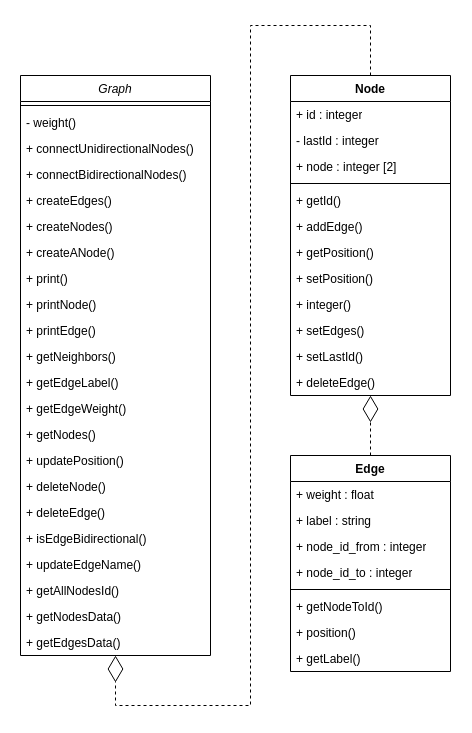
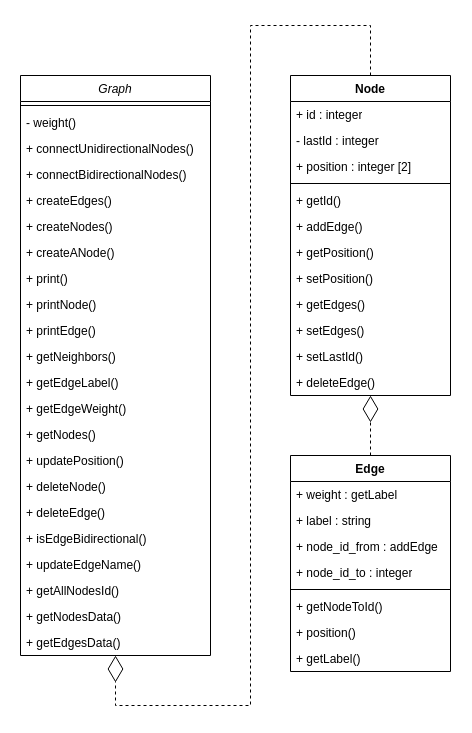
node "+ node : integer [2]": label "+ node : integer [2]" -> "+ position : integer [2]"
node "+ integer()": label "+ integer()" -> "+ getEdges()"
node "+ weight : float": label "+ weight : float" -> "+ weight : getLabel"
node "+ node_id_from : integer": label "+ node_id_from : integer" -> "+ node_id_from : addEdge"
